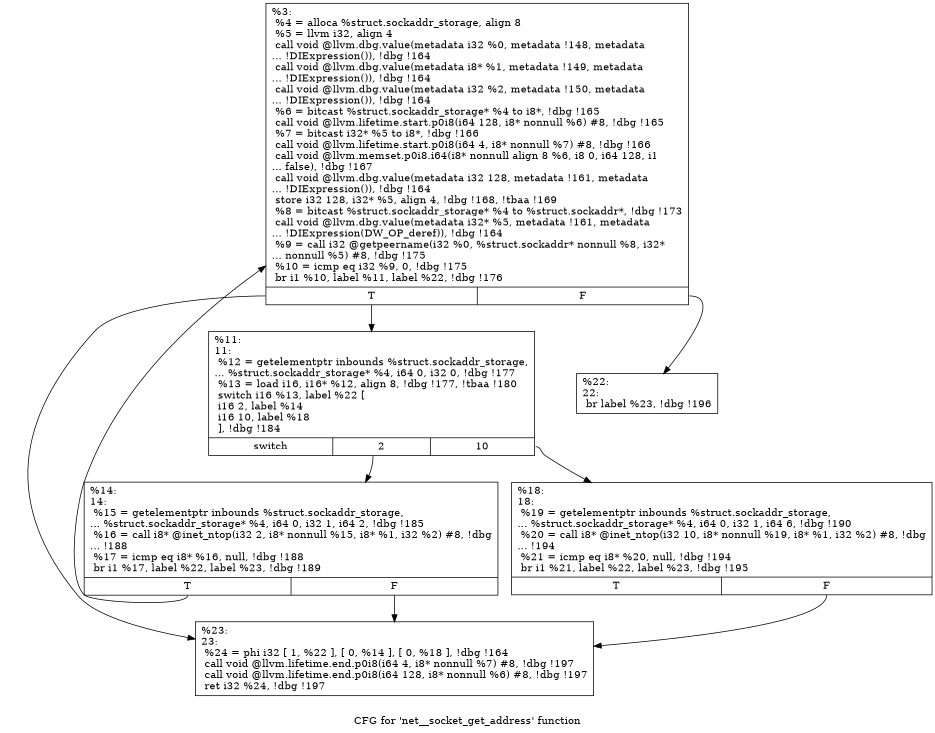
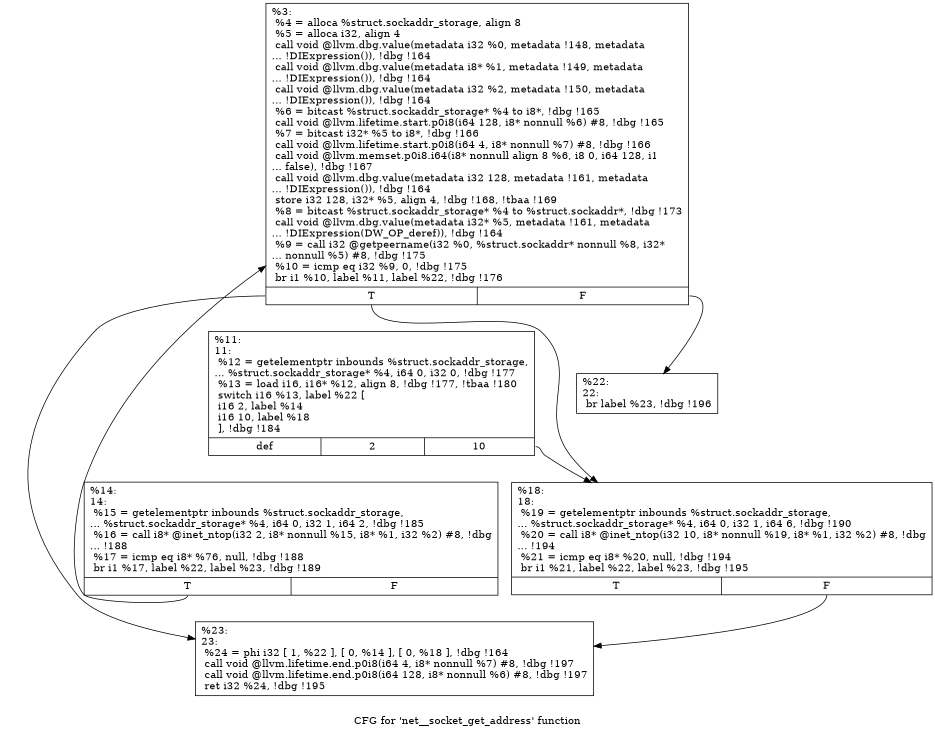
node "%3:": text "%5 = llvm i32, align 4" -> "%5 = alloca i32, align 4"
edge "%3:" -> "%11:": now "%3:" -> "%18:"
node "%11:": text "switch" -> "def"
edge "%11:" -> "%14:": removed
node "%14:": text "%17 = icmp eq i8* %16, null, !dbg !188" -> "%17 = icmp eq i8* %76, null, !dbg !188"
edge "%14:" -> "%23:": removed
node "%23:": text "ret i32 %24, !dbg !197" -> "ret i32 %24, !dbg !195"
